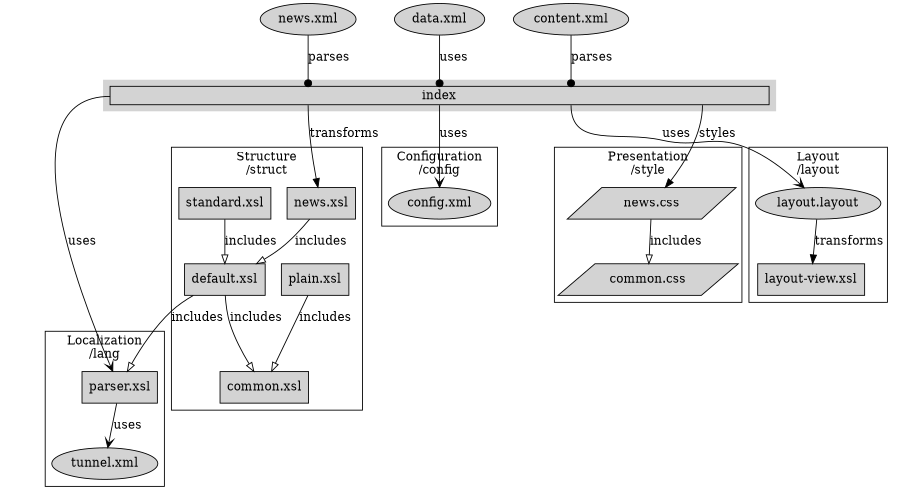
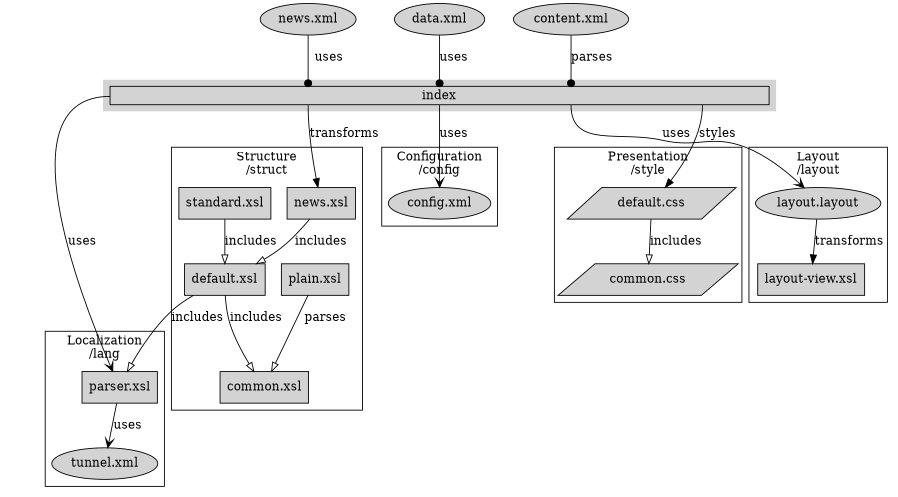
edge "news.xml" -> "index": label "parses" -> "uses"
node "news.css": label "news.css" -> "default.css"
edge "plain.xsl" -> "common.xsl": label "includes" -> "parses"
